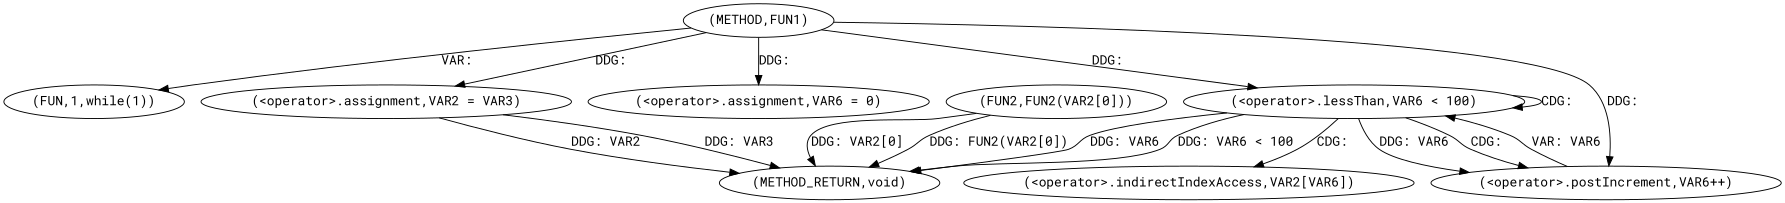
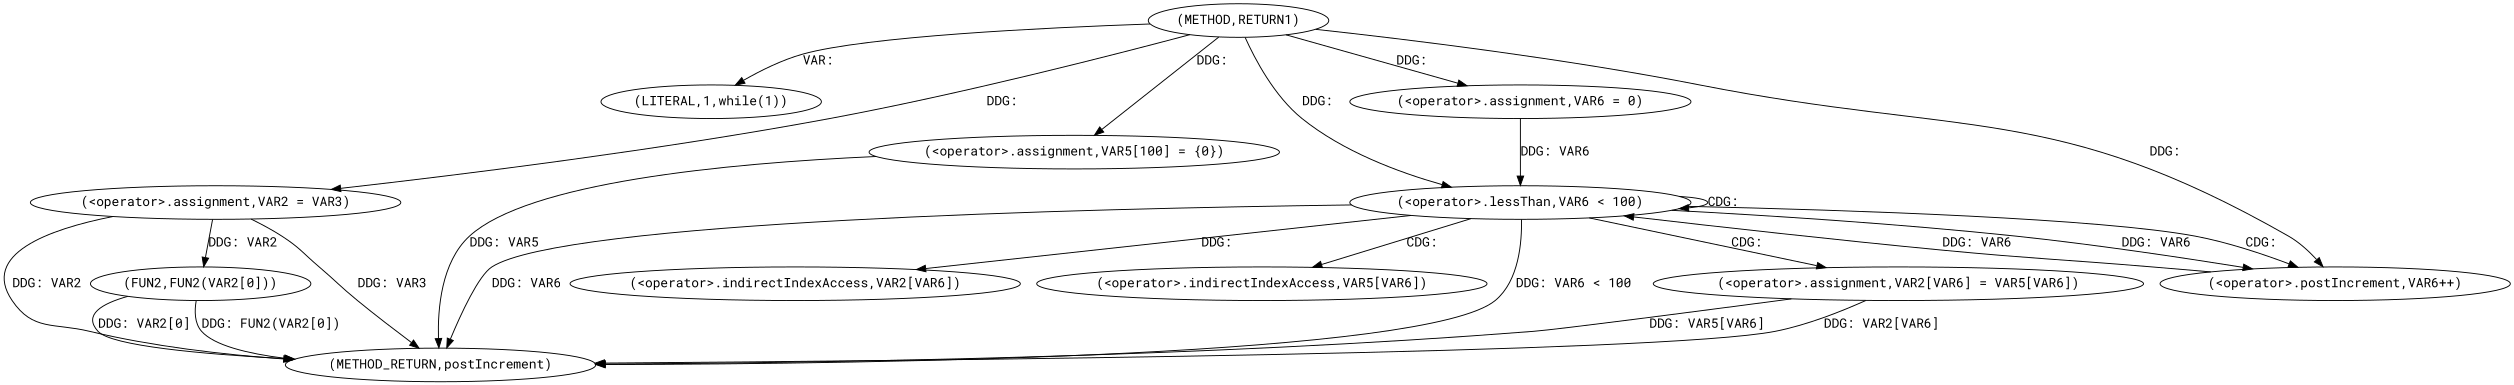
node "(METHOD,FUN1)": label "(METHOD,FUN1)" -> "(METHOD,RETURN1)"
node "(FUN,1,while(1))": label "(FUN,1,while(1))" -> "(LITERAL,1,while(1))"
edge "(<operator>.lessThan,VAR6 < 100)" -> "(<operator>.indirectIndexAccess,VAR2[VAR6])": label "CDG: " -> "DDG: "
edge "(<operator>.postIncrement,VAR6++)" -> "(<operator>.lessThan,VAR6 < 100)": label "VAR: VAR6" -> "DDG: VAR6"
edge "(<operator>.assignment,VAR6 = 0)" -> "(<operator>.lessThan,VAR6 < 100)": added, label "DDG: VAR6"
node "(<operator>.assignment,VAR5[100] = {0})": added
node "(METHOD_RETURN,void)": label "(METHOD_RETURN,void)" -> "(METHOD_RETURN,postIncrement)"
edge "(<operator>.assignment,VAR2 = VAR3)" -> "(FUN2,FUN2(VAR2[0]))": added, label "DDG: VAR2"
node "(<operator>.indirectIndexAccess,VAR5[VAR6])": added
node "(<operator>.assignment,VAR2[VAR6] = VAR5[VAR6])": added
